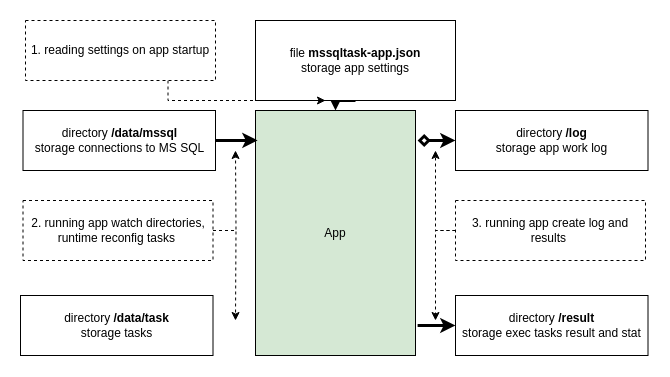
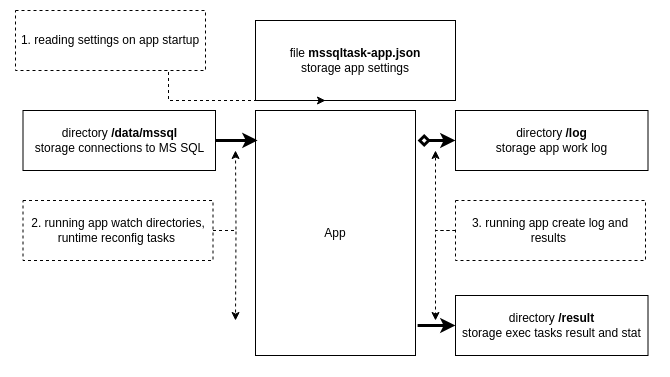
node "1. reading settings on app startup": moved (121, 51) -> (111, 41)
edge "file mssqltask-app.json storage app settings" -> "App": removed
node "App": fillcolor #d5e8d4 -> #ffffff
node "directory /data/task storage tasks": removed
